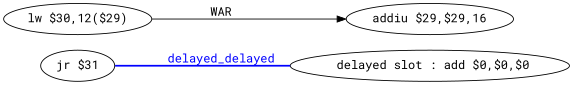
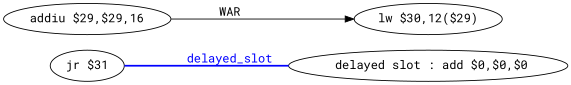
edge "lw $30,12($29)" -> "addiu $29,$29,16": reversed
edge "jr $31" -- "delayed slot : add $0,$0,$0": label "delayed_delayed" -> "delayed_slot"
